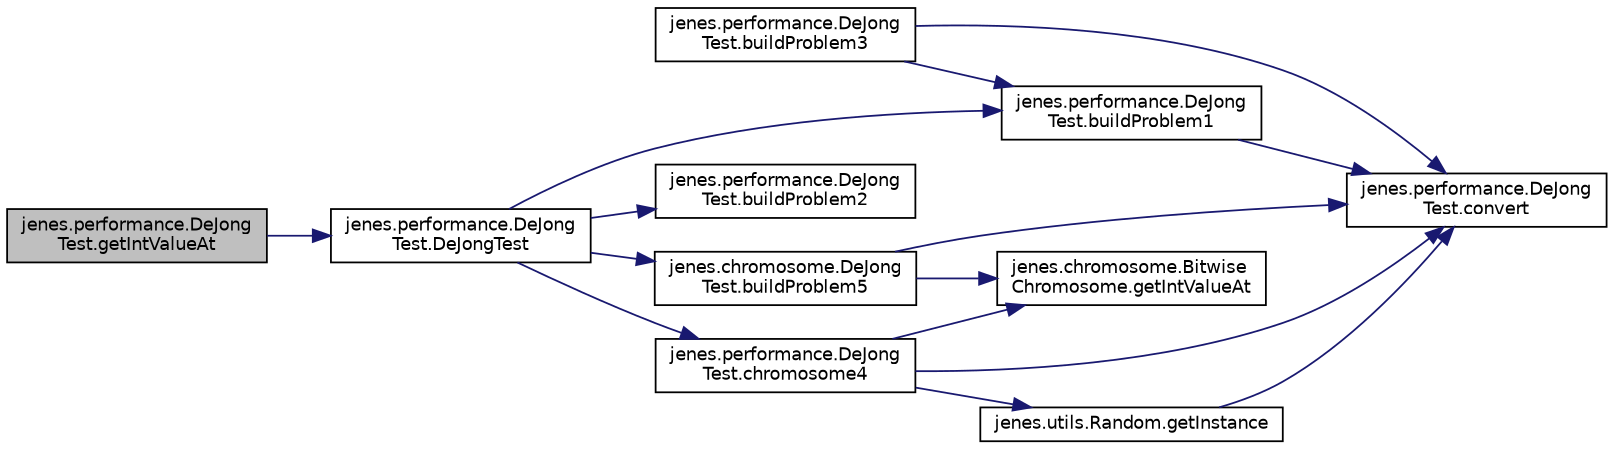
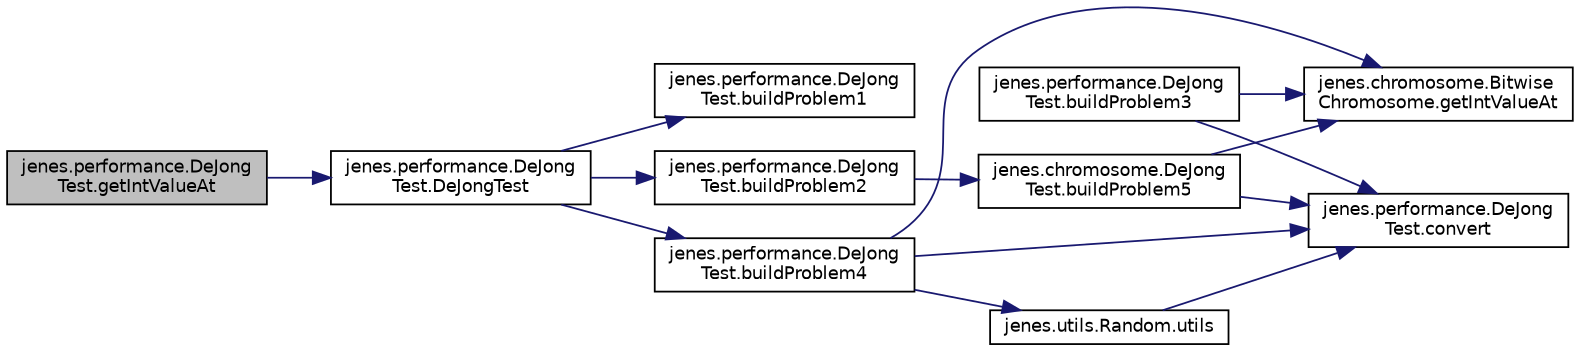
edge "jenes.performance.DeJong Test.buildProblem3" -> "jenes.performance.DeJong Test.buildProblem1": now "jenes.performance.DeJong Test.buildProblem3" -> "jenes.chromosome.Bitwise Chromosome.getIntValueAt"
edge "jenes.performance.DeJong Test.buildProblem1" -> "jenes.performance.DeJong Test.convert": removed
edge "jenes.performance.DeJong Test.DeJongTest" -> "jenes.chromosome.DeJong Test.buildProblem5": now "jenes.performance.DeJong Test.buildProblem2" -> "jenes.chromosome.DeJong Test.buildProblem5"
node "jenes.performance.DeJong Test.chromosome4": label "jenes.performance.DeJong Test.chromosome4" -> "jenes.performance.DeJong Test.buildProblem4"
node "jenes.utils.Random.getInstance": label "jenes.utils.Random.getInstance" -> "jenes.utils.Random.utils"
